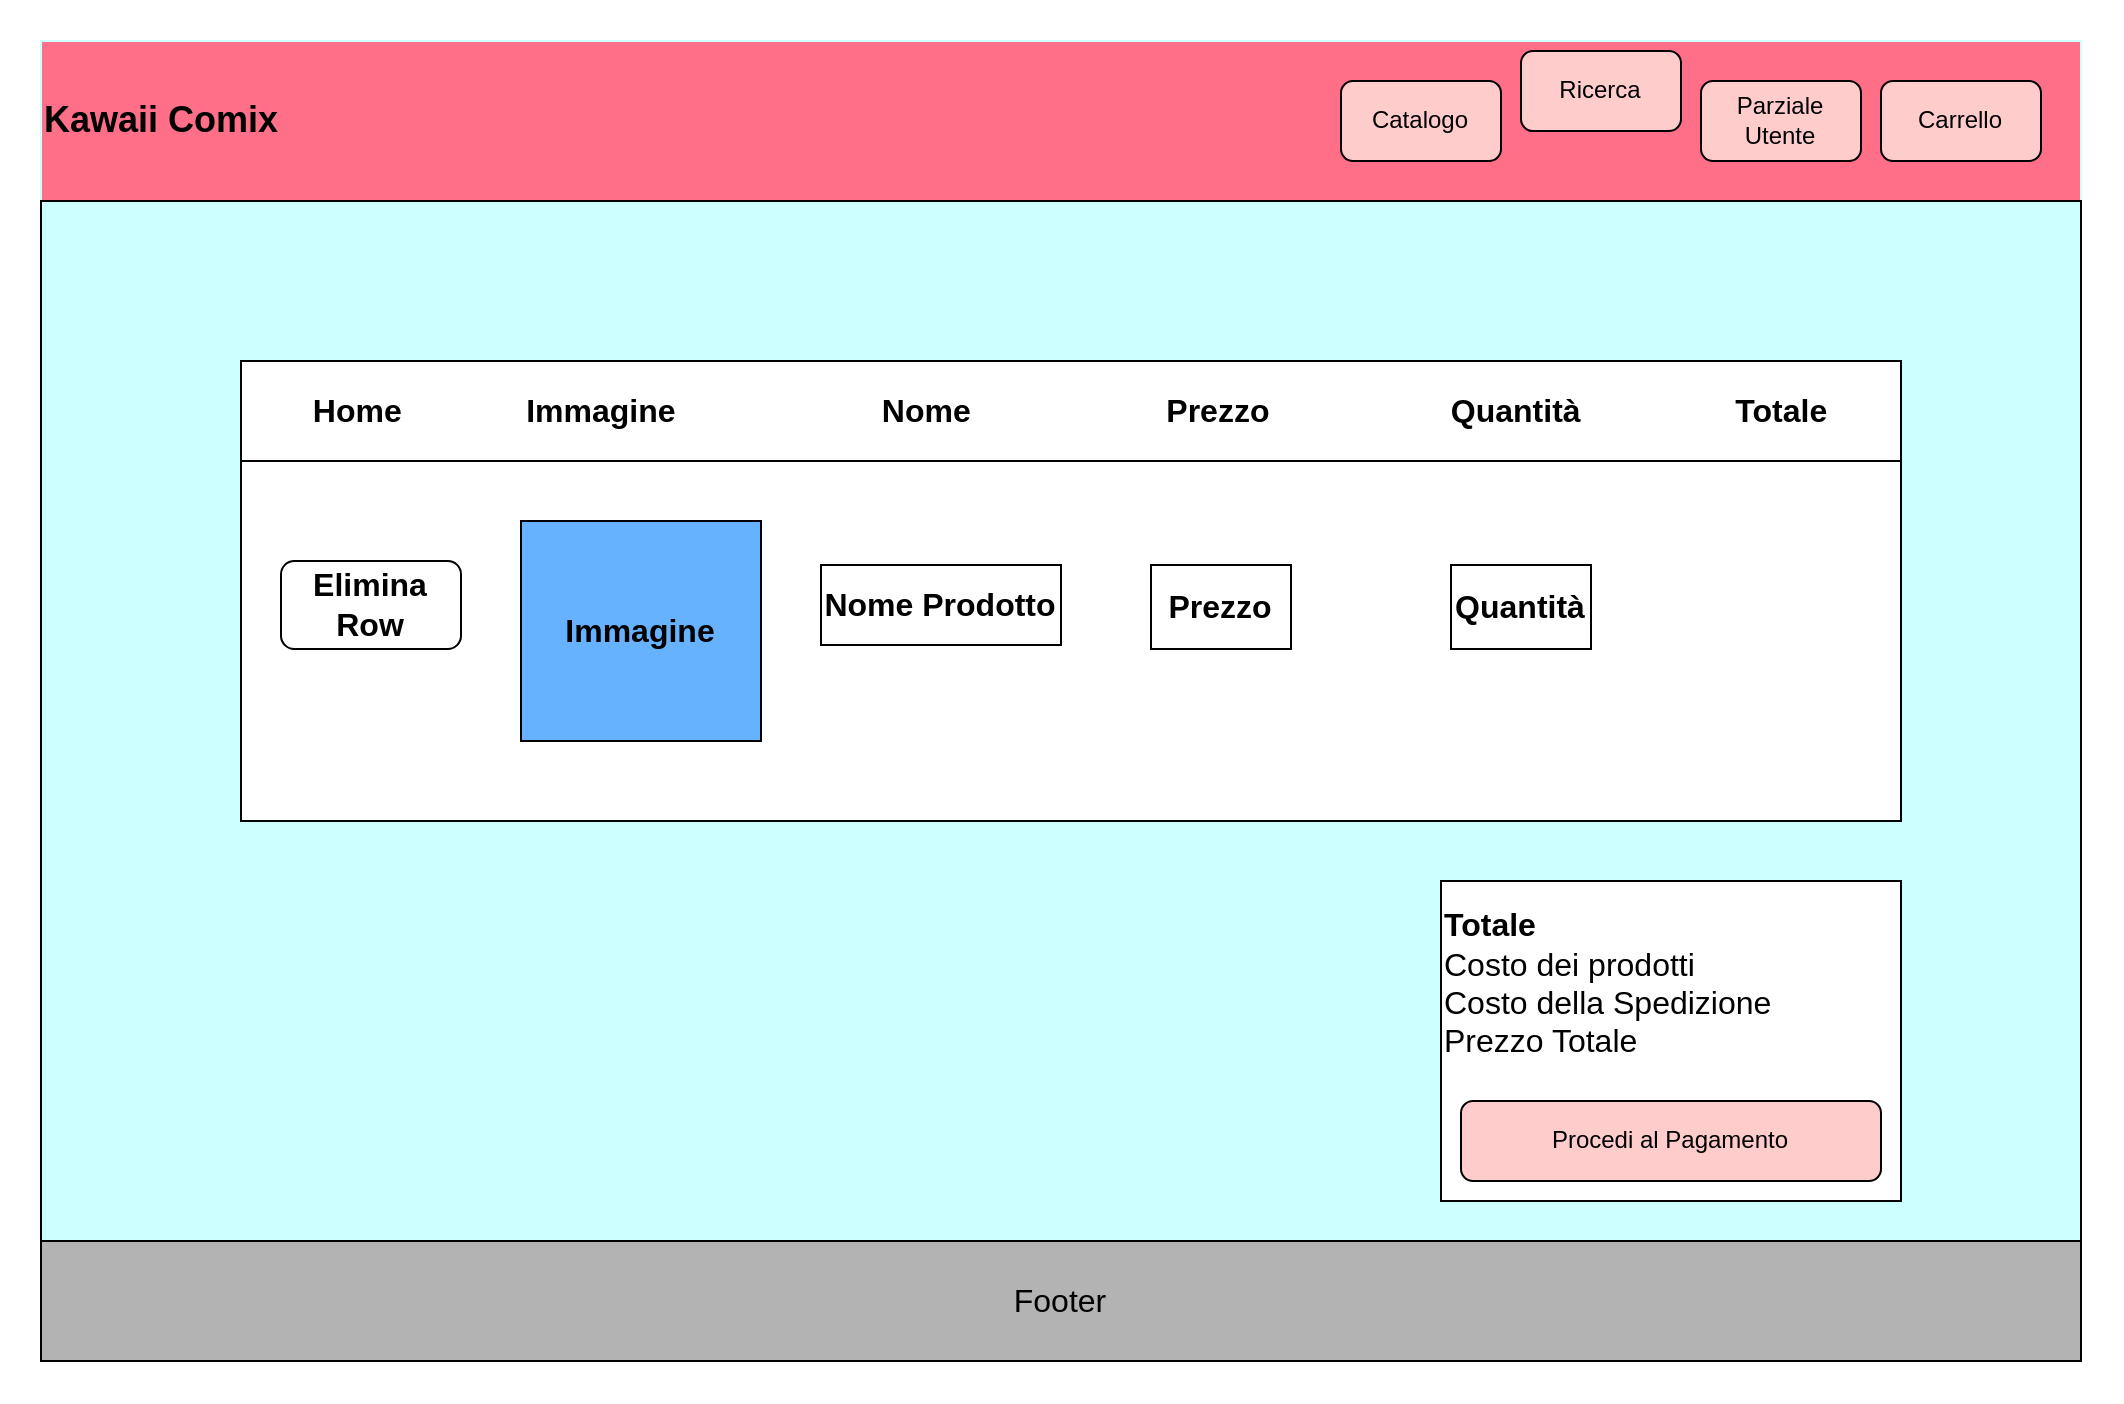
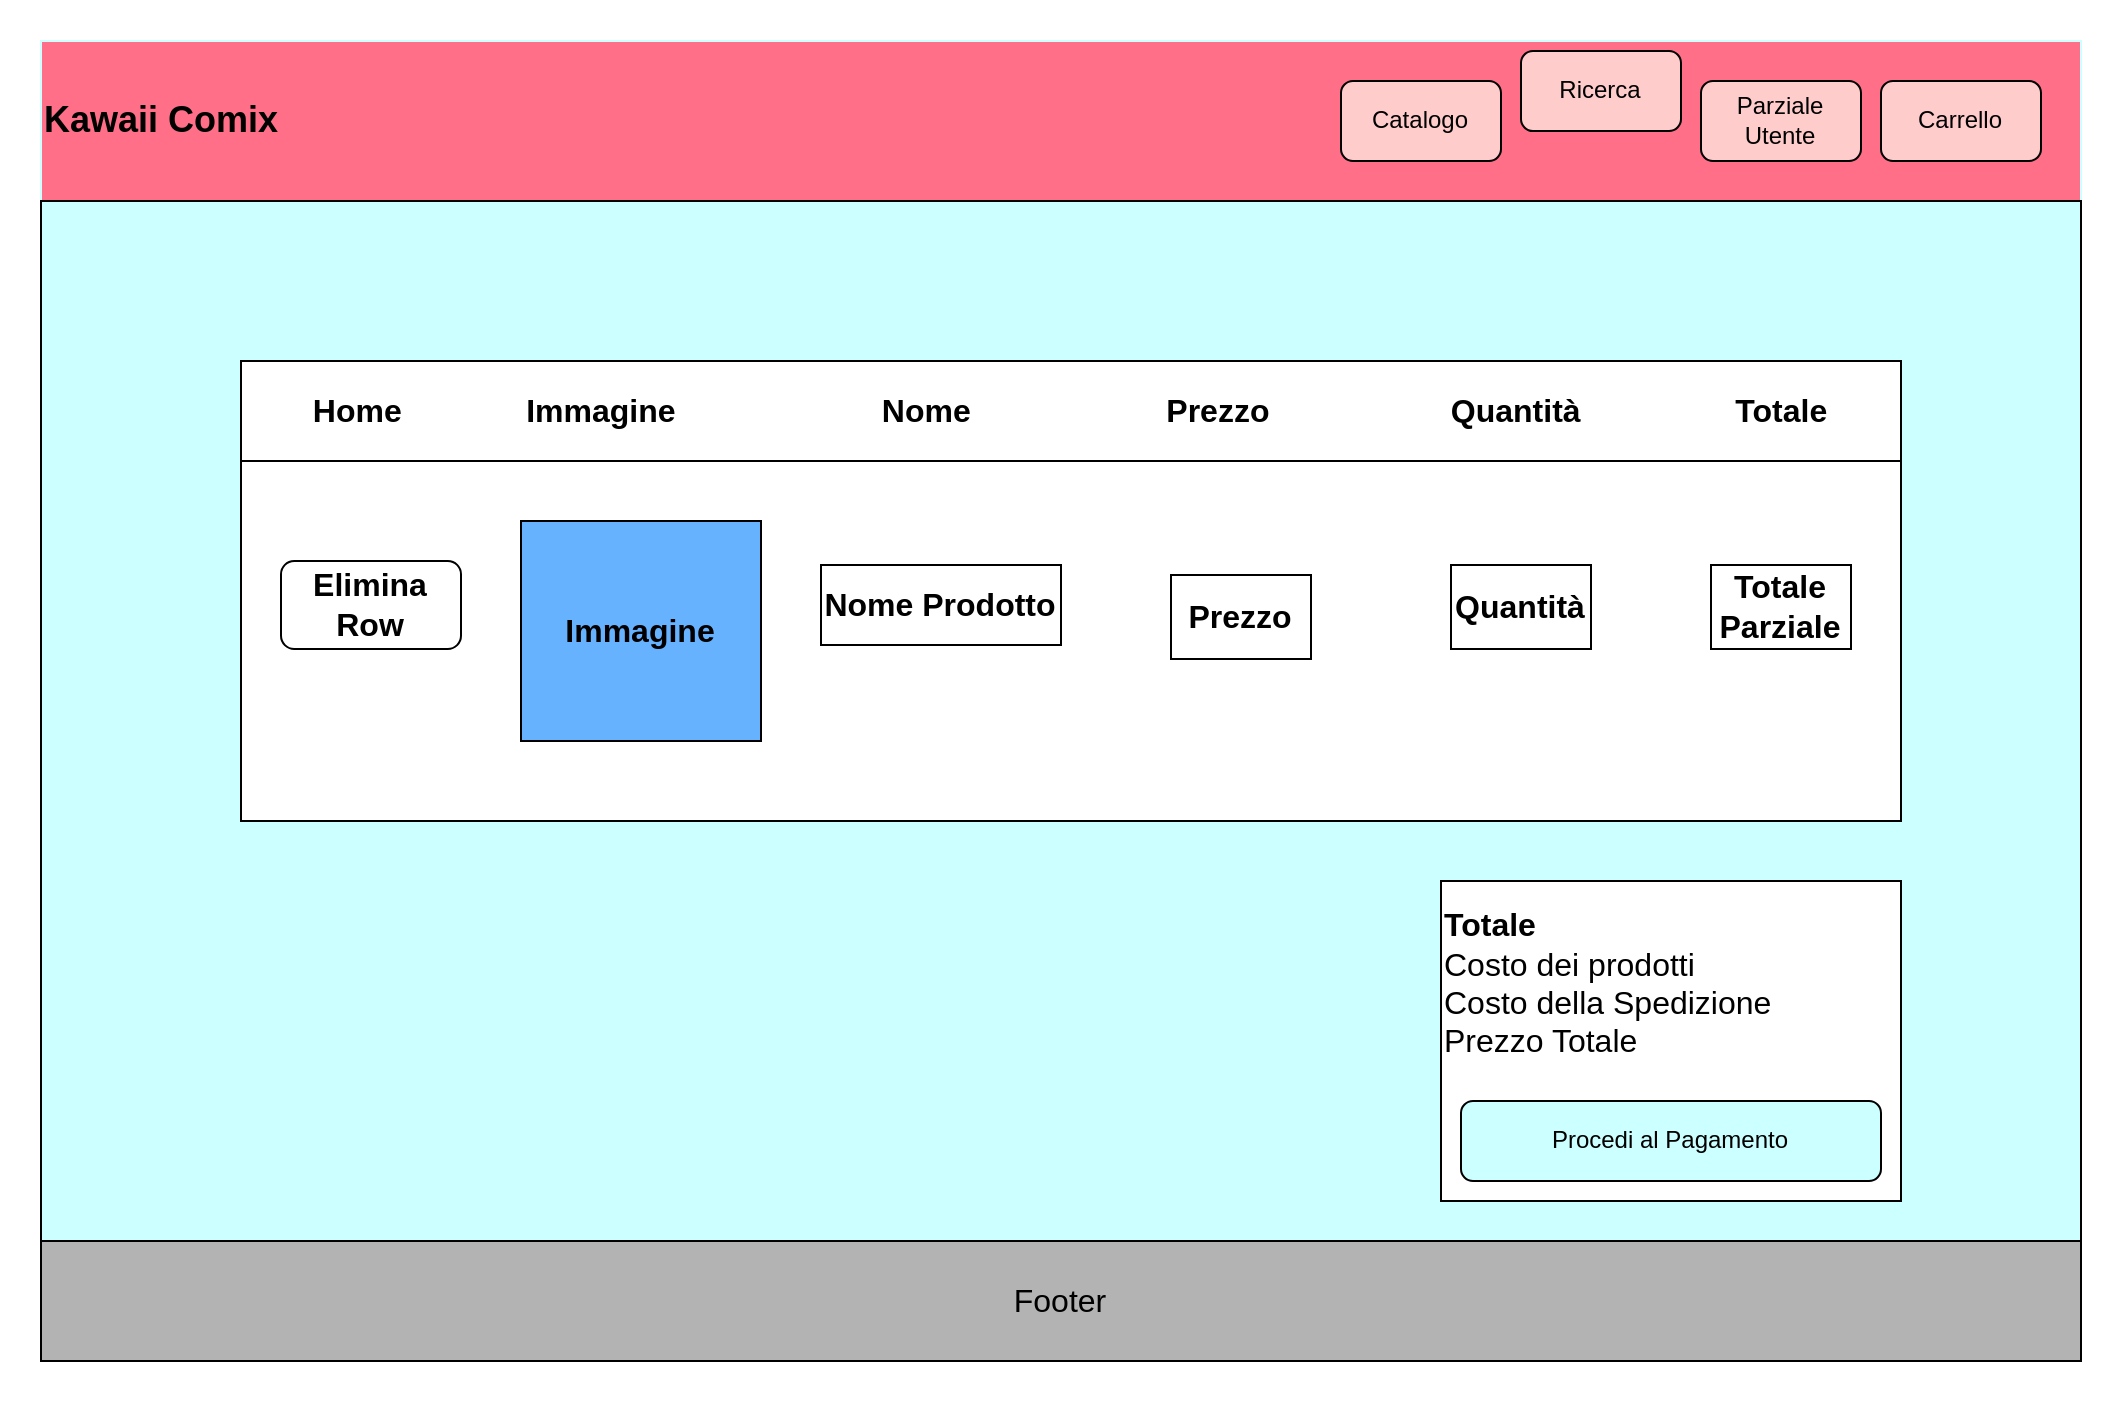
node "Prezzo": moved (1221, 607) -> (1241, 617)
node "Totale Parziale": added
node "Procedi al Pagamento": fillcolor #ffcccc -> #ccffff
